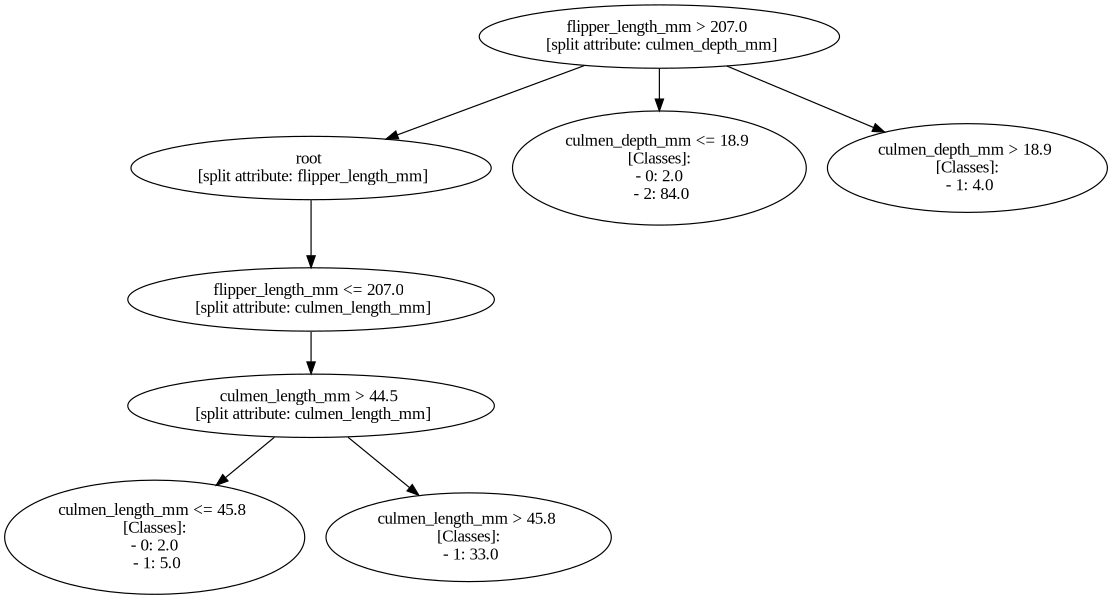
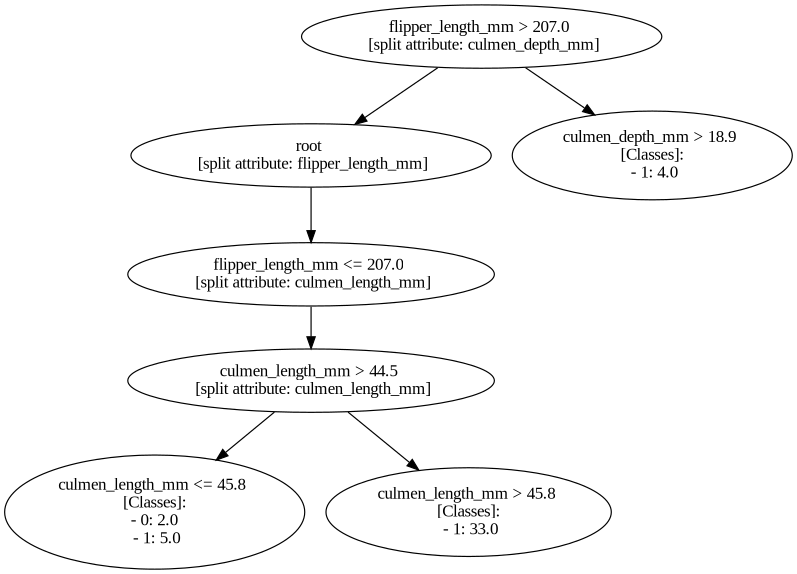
node "culmen_depth_mm <= 18.9 [Classes]: - 0: 2.0 - 2: 84.0": removed
